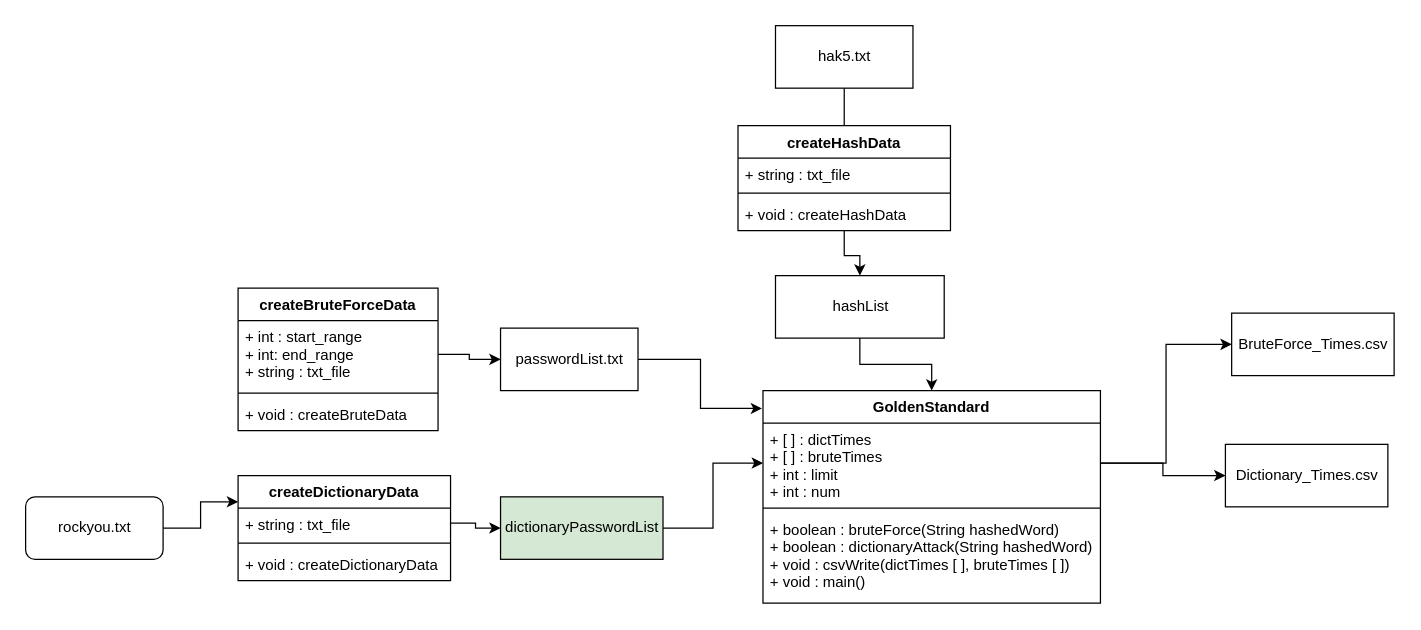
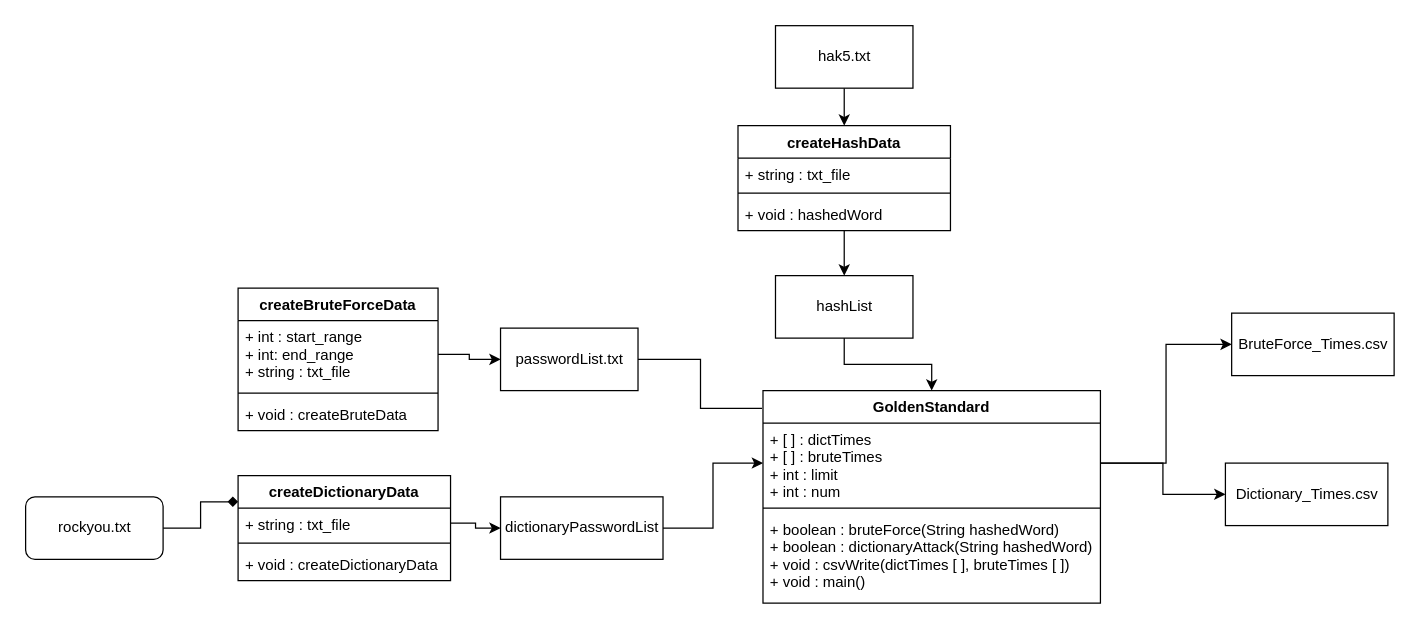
edge "hak5.txt" -- "createHashData": arrowhead none -> classic
node "+ void : createHashData": label "+ void : createHashData" -> "+ void : hashedWord"
node "hashList": size 169x63 -> 138x63
edge "passwordList.txt" -> "GoldenStandard": arrowhead classic -> none
node "Dictionary_Times.csv": moved (1307, 476) -> (1307, 494)
edge "rockyou.txt" -> "createDictionaryData": arrowhead classic -> diamond
node "dictionaryPasswordList": fillcolor #d5e8d4 -> #ffffff
